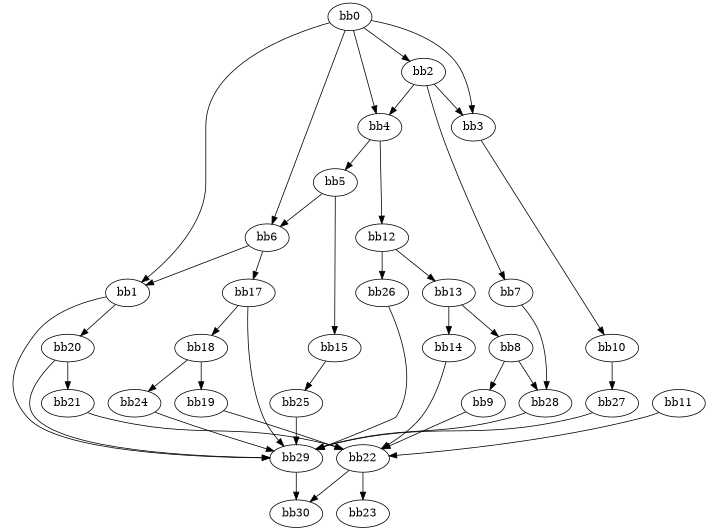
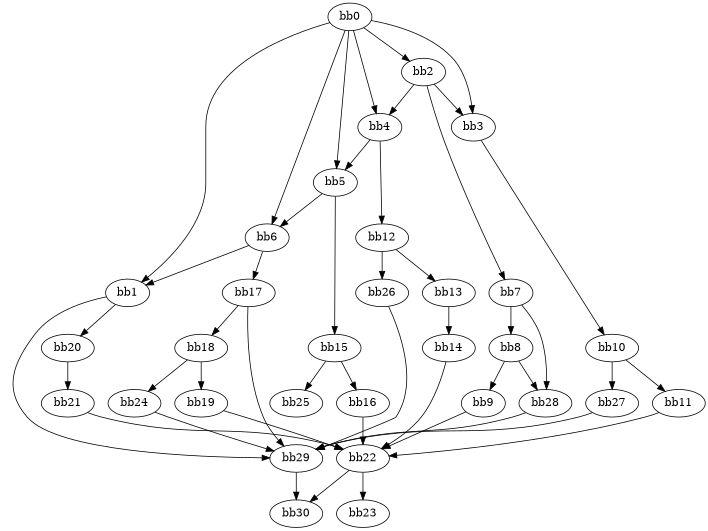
edge "bb0" -> "bb5": added
edge "bb13" -> "bb8": now "bb7" -> "bb8"
edge "bb10" -> "bb11": added
node "bb16": added
edge "bb25" -> "bb29": removed
edge "bb20" -> "bb29": removed
